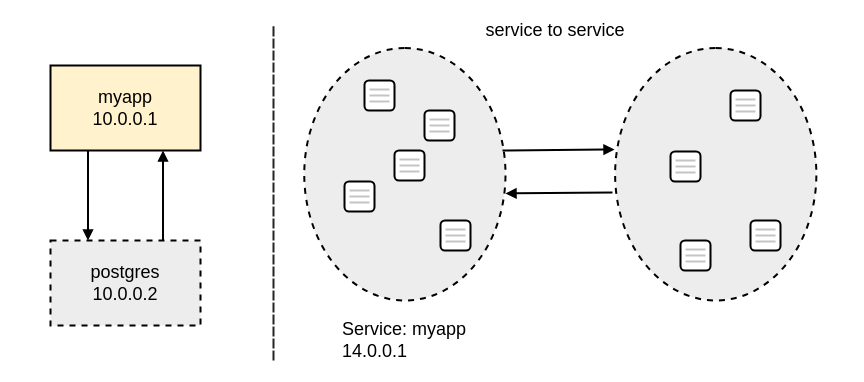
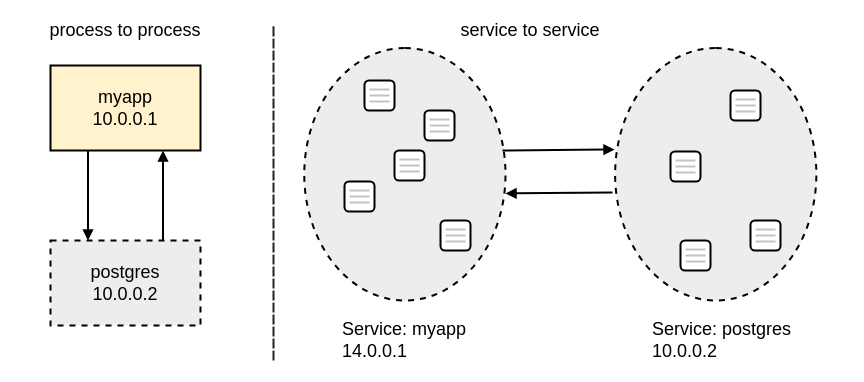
node "process to process": added
node "service to service": moved (556, 31) -> (531, 31)
node "Service: postgres 10.0.0.2": added
